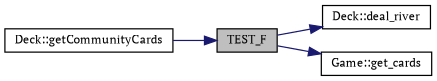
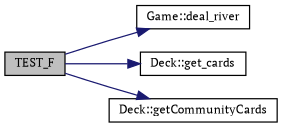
node "Deck::deal_river": label "Deck::deal_river" -> "Game::deal_river"
edge "Deck::getCommunityCards" -> "TEST_F": reversed
node "Game::get_cards": label "Game::get_cards" -> "Deck::get_cards"
